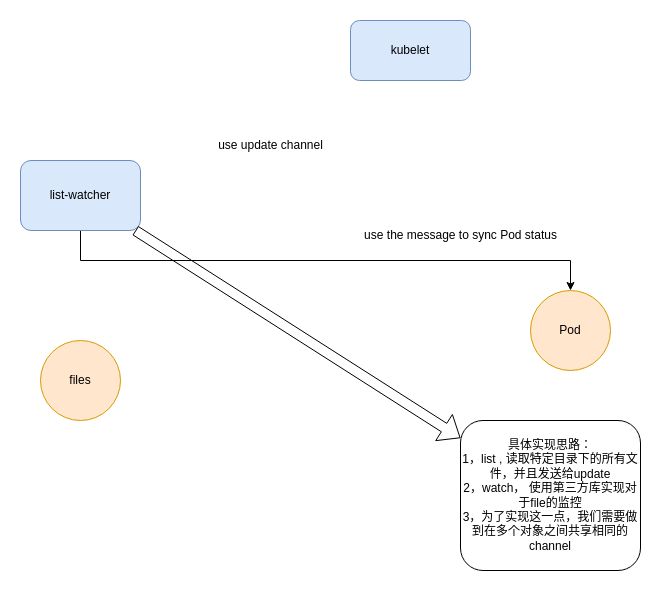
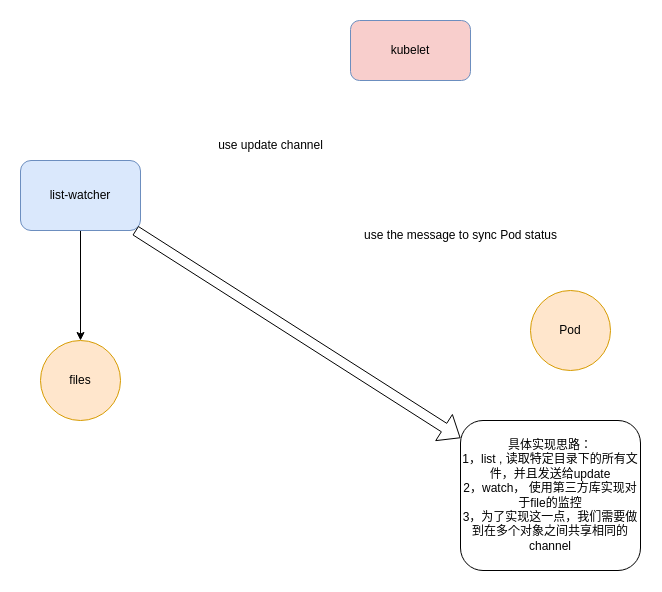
node "kubelet": fillcolor #dae8fc -> #f8cecc
edge "list-watcher" -> "Pod": now "list-watcher" -> "files"
